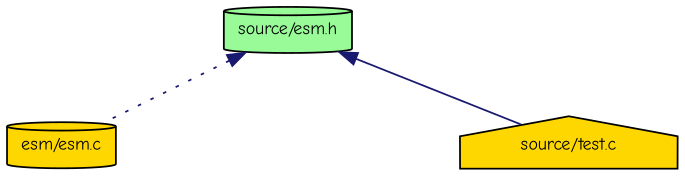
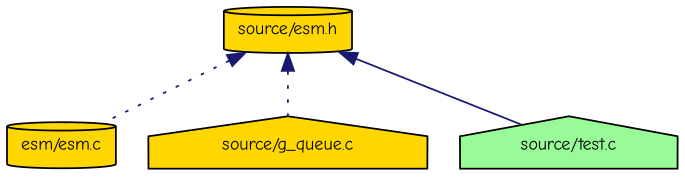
node "source/esm.h": fillcolor palegreen -> gold
node "source/g_queue.c": added
node "source/test.c": fillcolor gold -> palegreen
